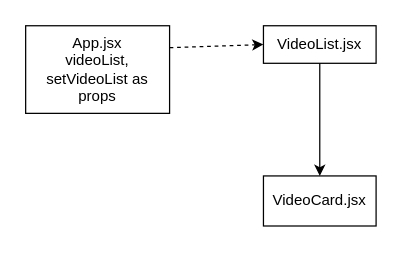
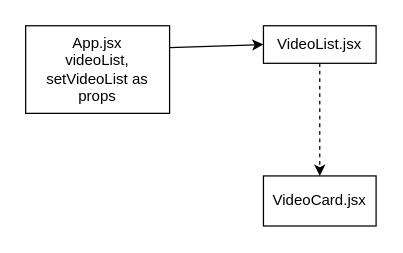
edge "App.jsx videoList, setVideoList as props" -> "VideoList.jsx": style dashed -> solid
edge "VideoList.jsx" -> "VideoCard.jsx": style solid -> dashed
